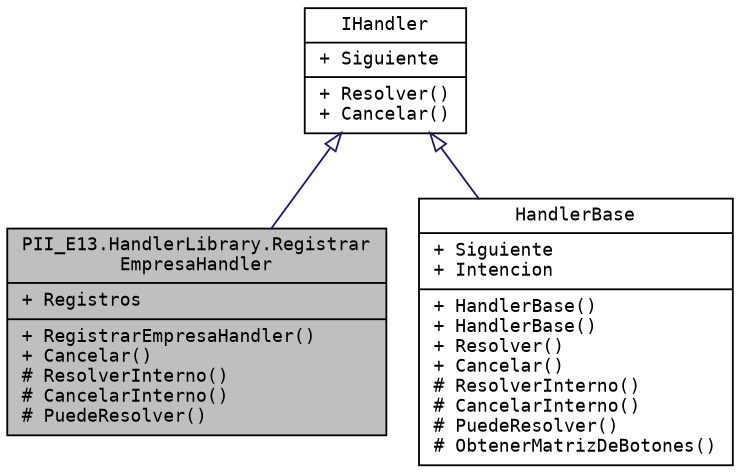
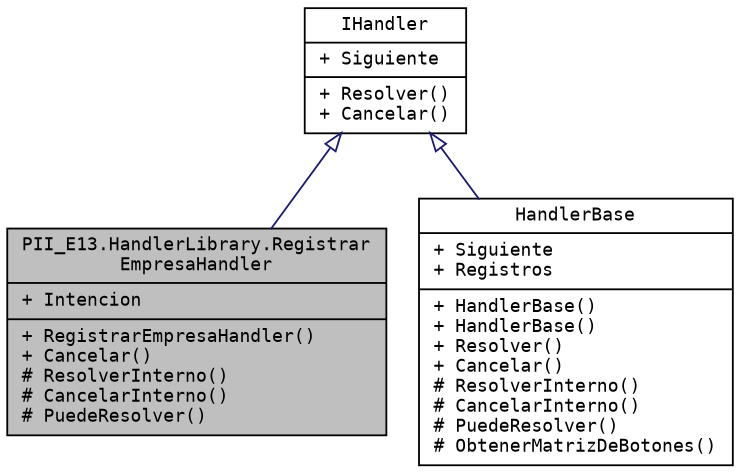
node "HandlerBase": text "+ Intencion" -> "+ Registros"
node "PII_E13.HandlerLibrary.Registrar": text "+ Registros" -> "+ Intencion"
